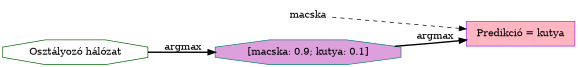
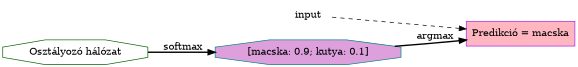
node "macska": label "macska" -> "input"
node "Predikció = kutya": label "Predikció = kutya" -> "Predikció = macska"
edge "Osztályozó hálózat" -> "[macska: 0.9; kutya: 0.1]": label " argmax" -> " softmax"
